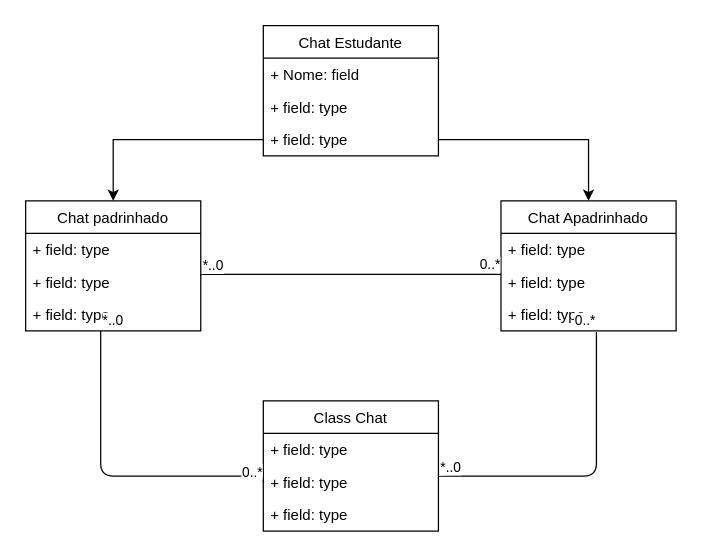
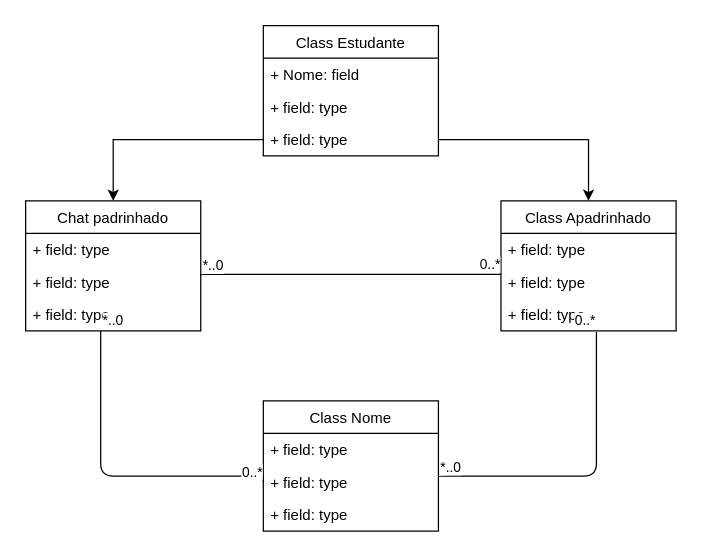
node "Chat Estudante": label "Chat Estudante" -> "Class Estudante"
node "Chat Apadrinhado": label "Chat Apadrinhado" -> "Class Apadrinhado"
node "Class Chat": label "Class Chat" -> "Class Nome"
